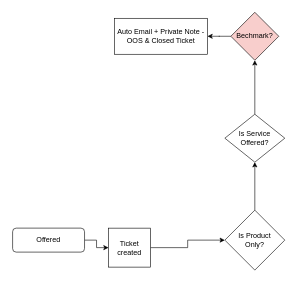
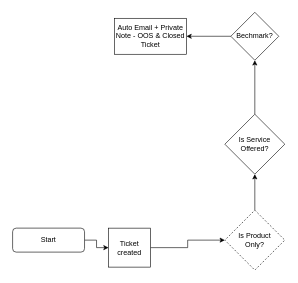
node "Auto Email + Private Note - OOS & Closed Ticket": size 93x36 -> 72x36
node "Bechmark?": fillcolor #f8cecc -> #ffffff
node "Is Service Offered?": size 60x48 -> 60x60
node "Offered": label "Offered" -> "Start"
node "Is Product Only?": style solid -> dashed
